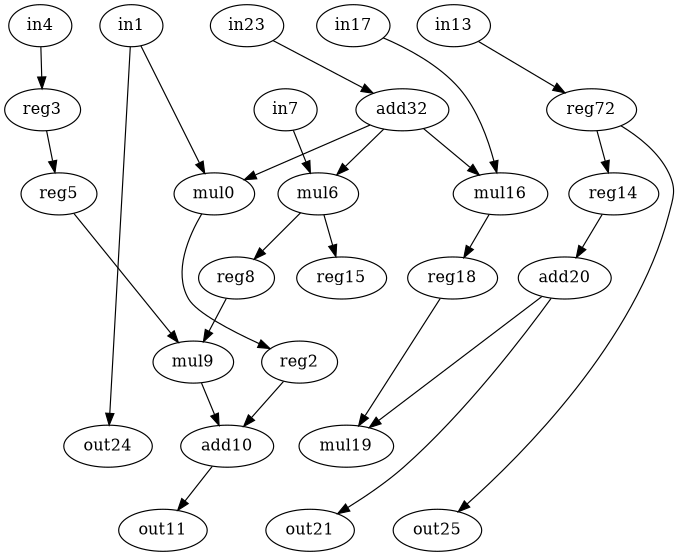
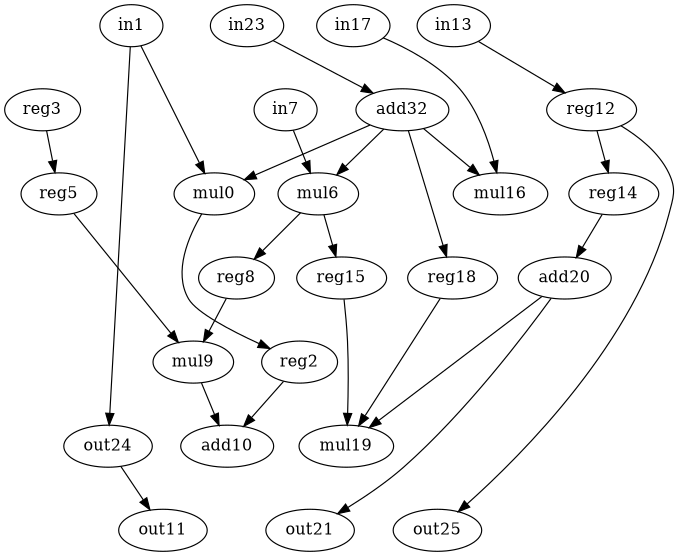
node "in4": removed
node "reg72": label "reg72" -> "reg12"
edge "mul16" -> "reg18": now "add32" -> "reg18"
edge "reg15" -> "mul19": added
edge "add10" -> "out11": now "out24" -> "out11"
